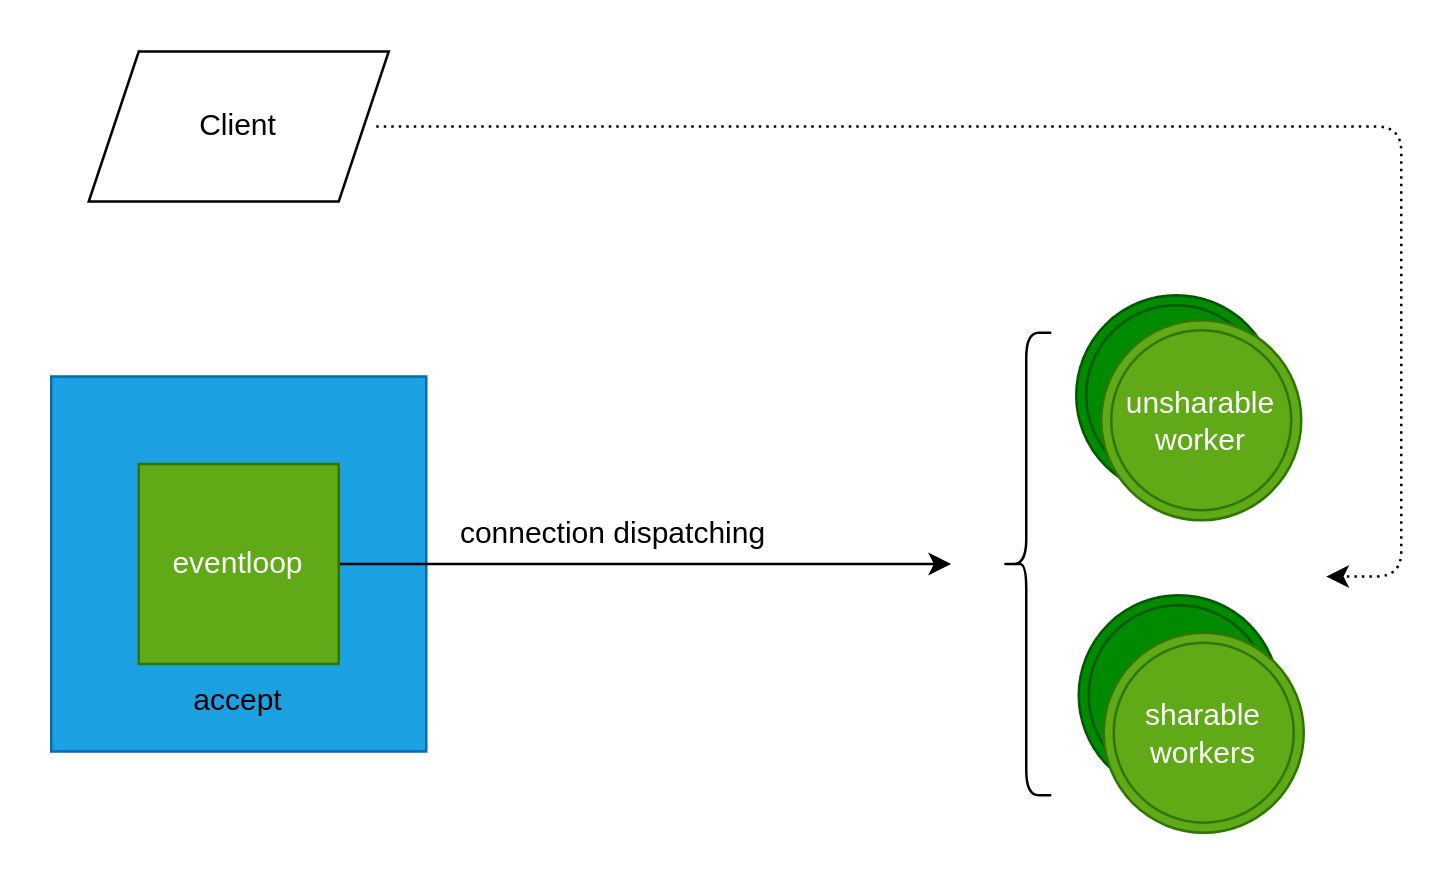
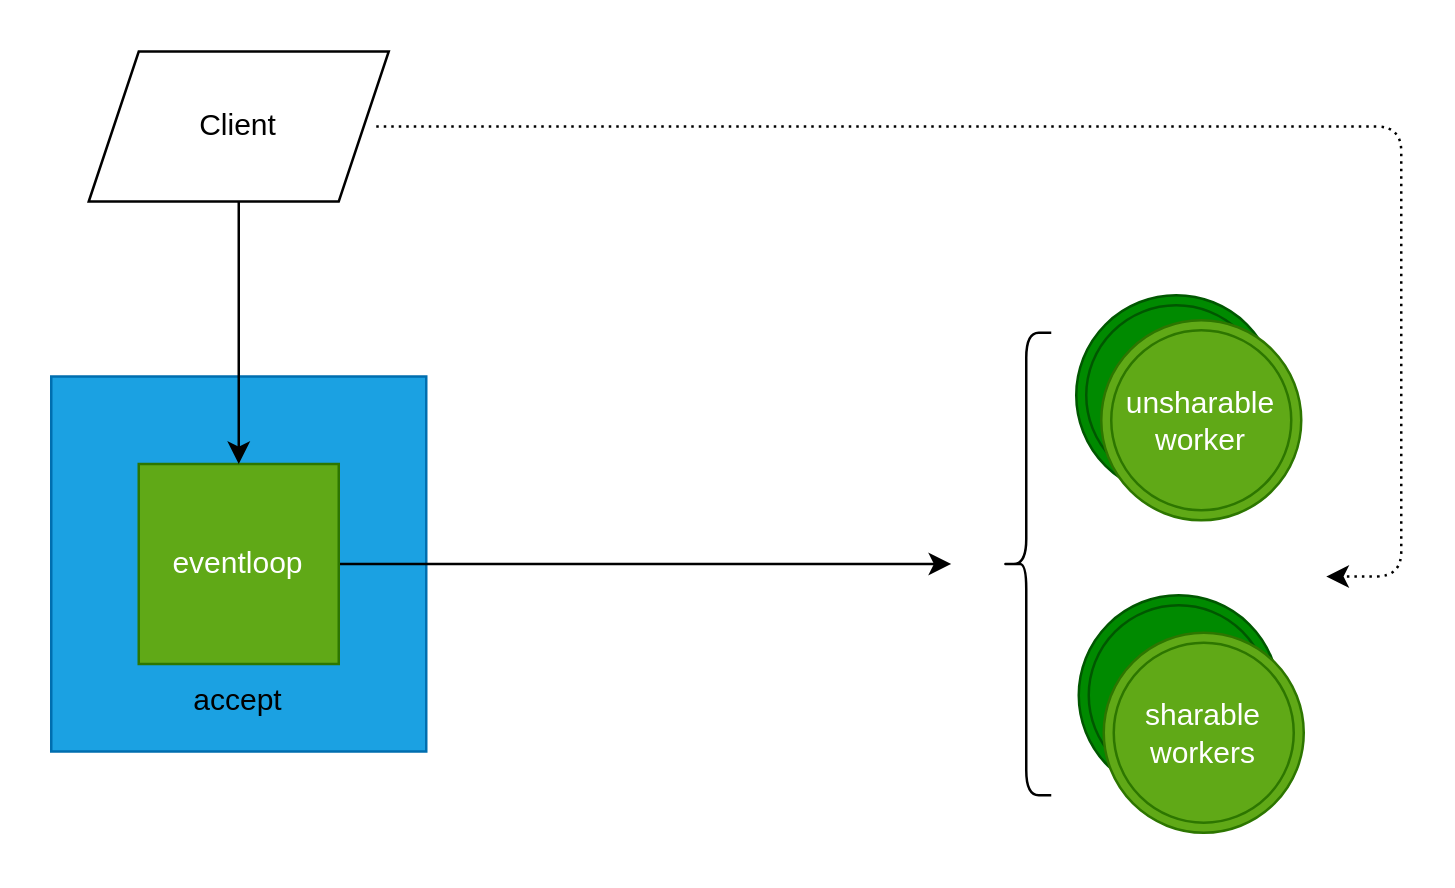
edge "Client" -> "eventloop": added
node "connection dispatching": removed
